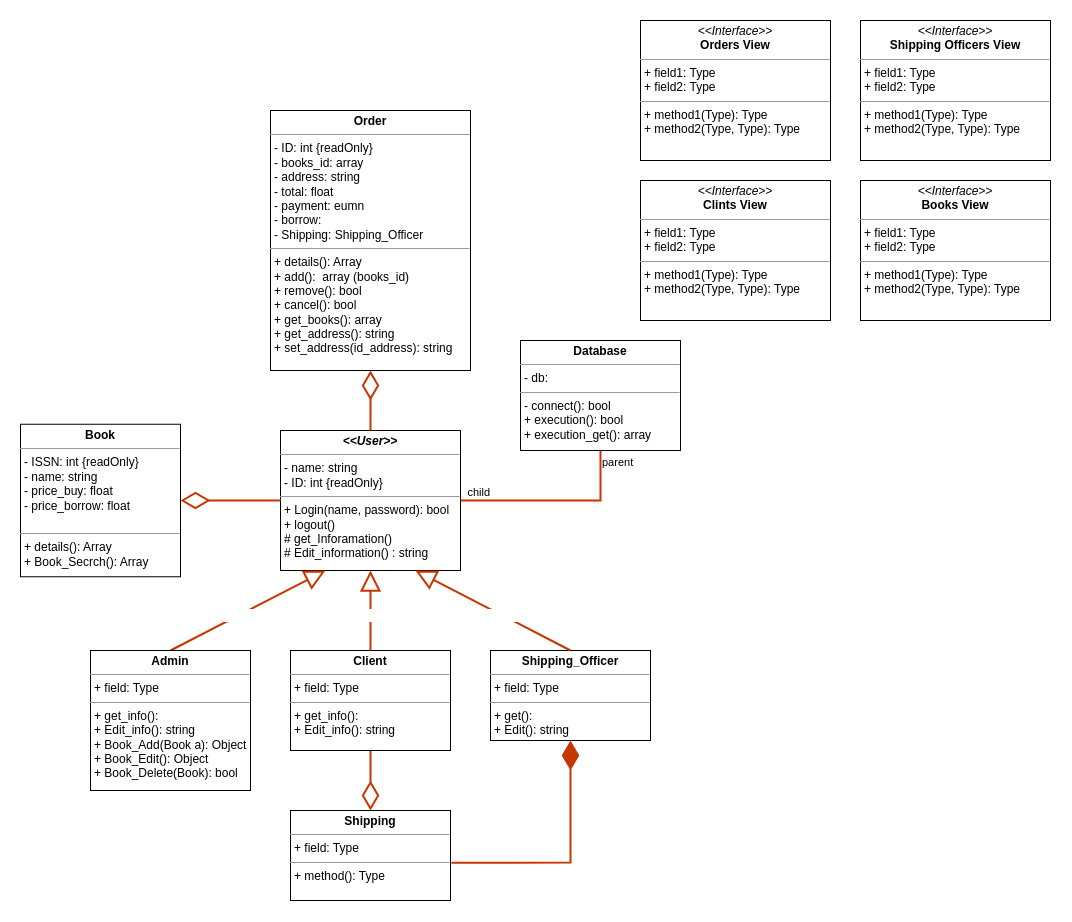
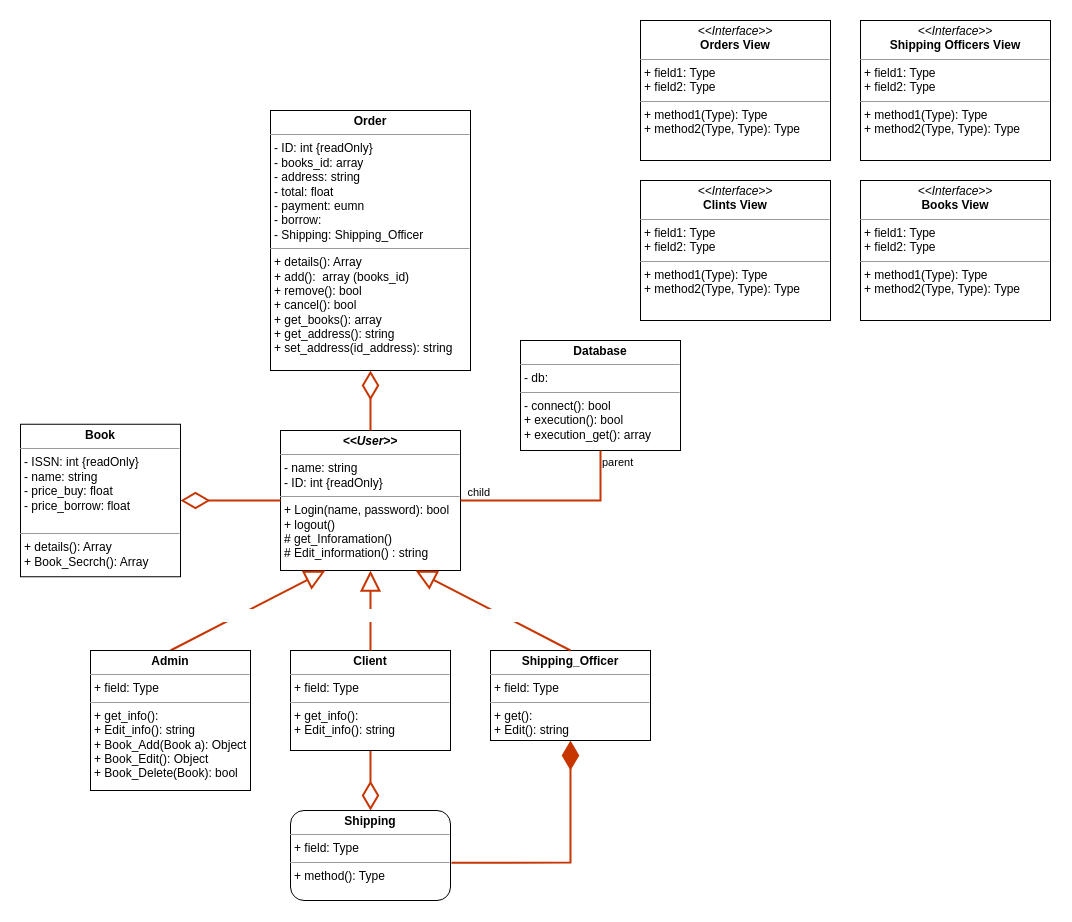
node "Shipping + field: Type + method(): Type": shape rectangle -> rounded rectangle
